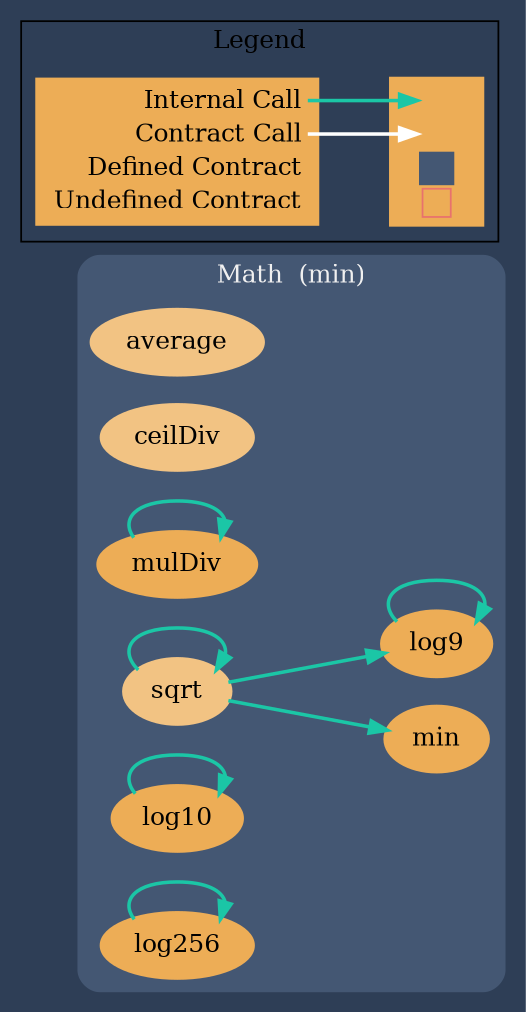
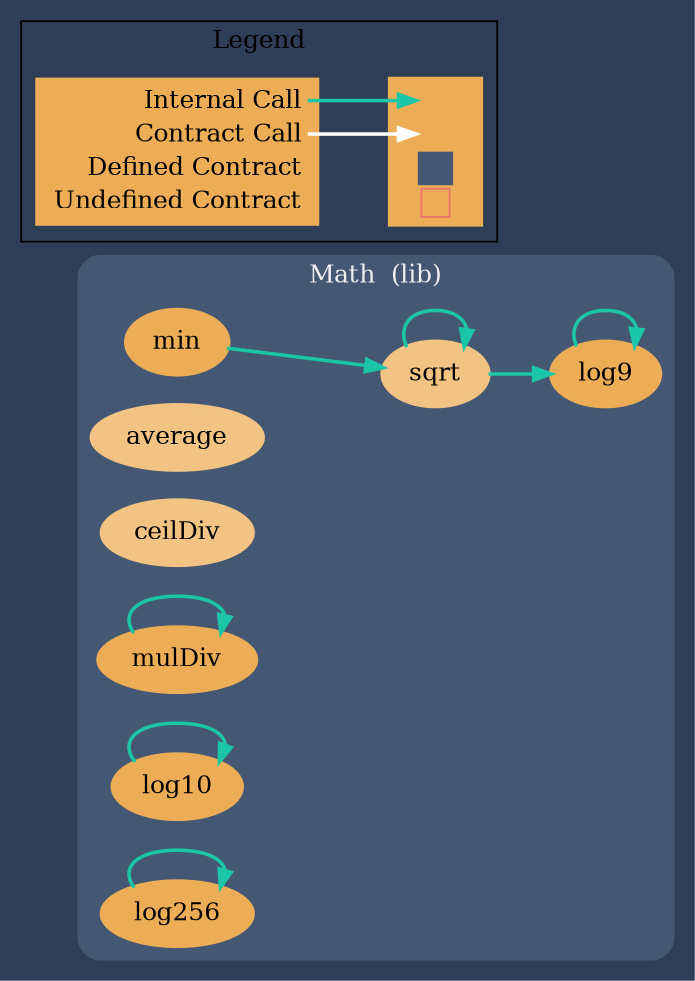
cluster "Math  (min)": label "Math  (min)" -> "Math  (lib)"
edge "sqrt" -> "min": reversed
